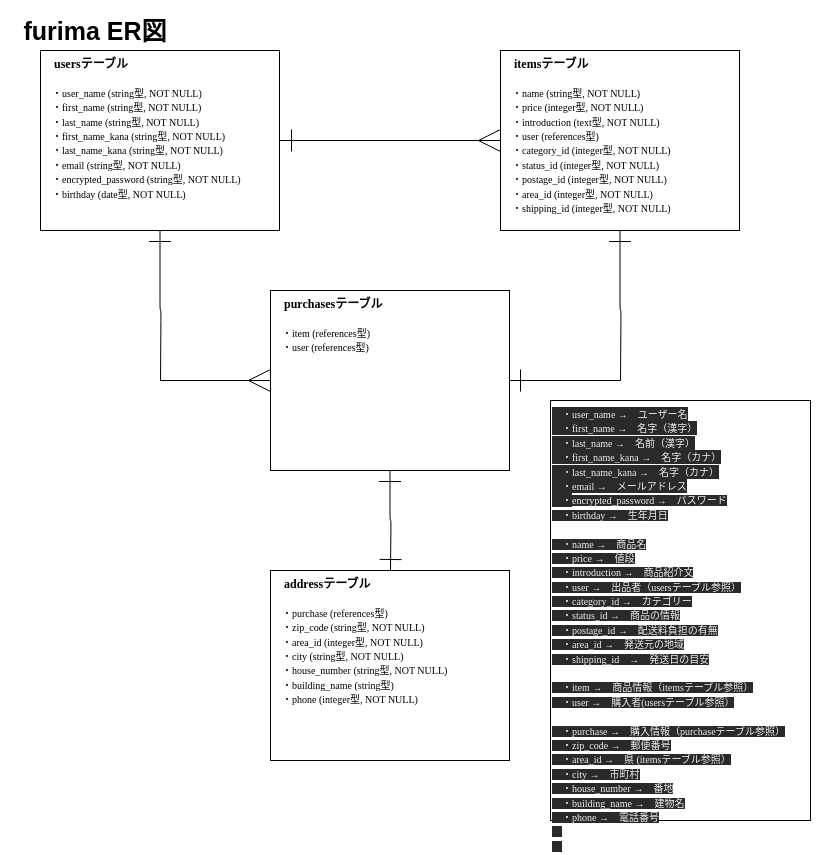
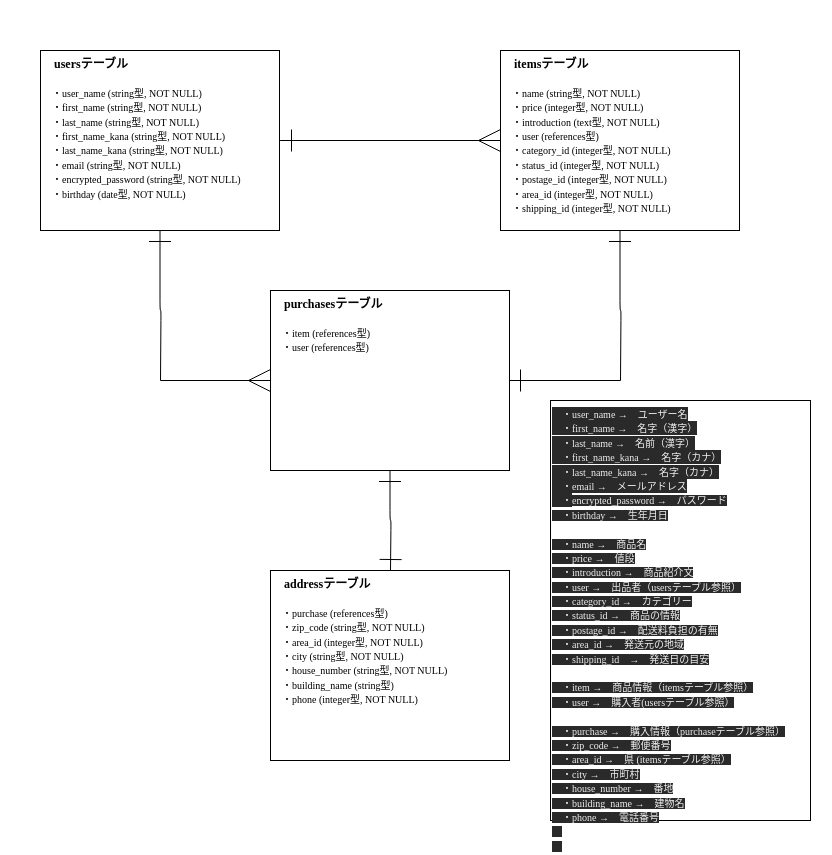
node "furima ER図": removed
